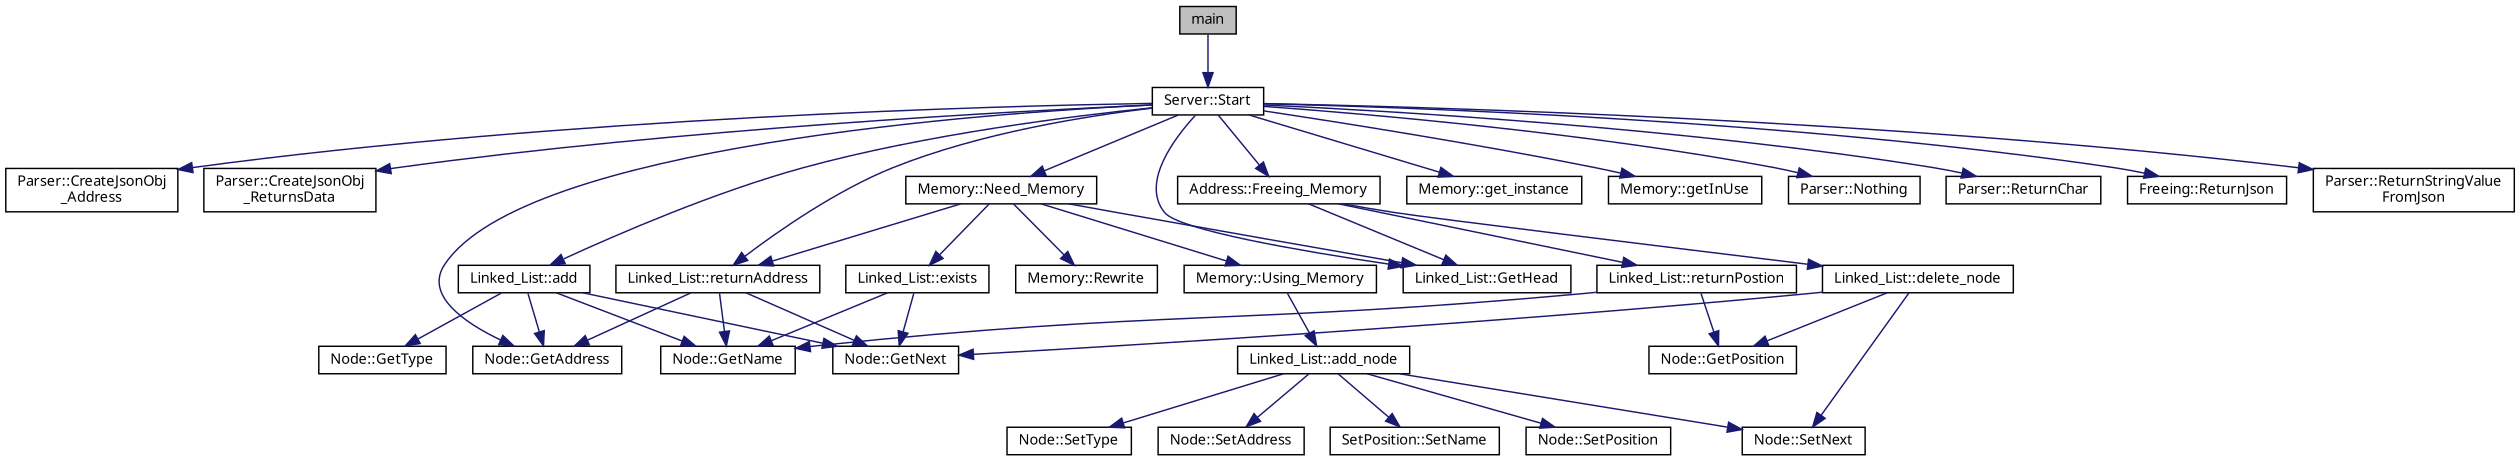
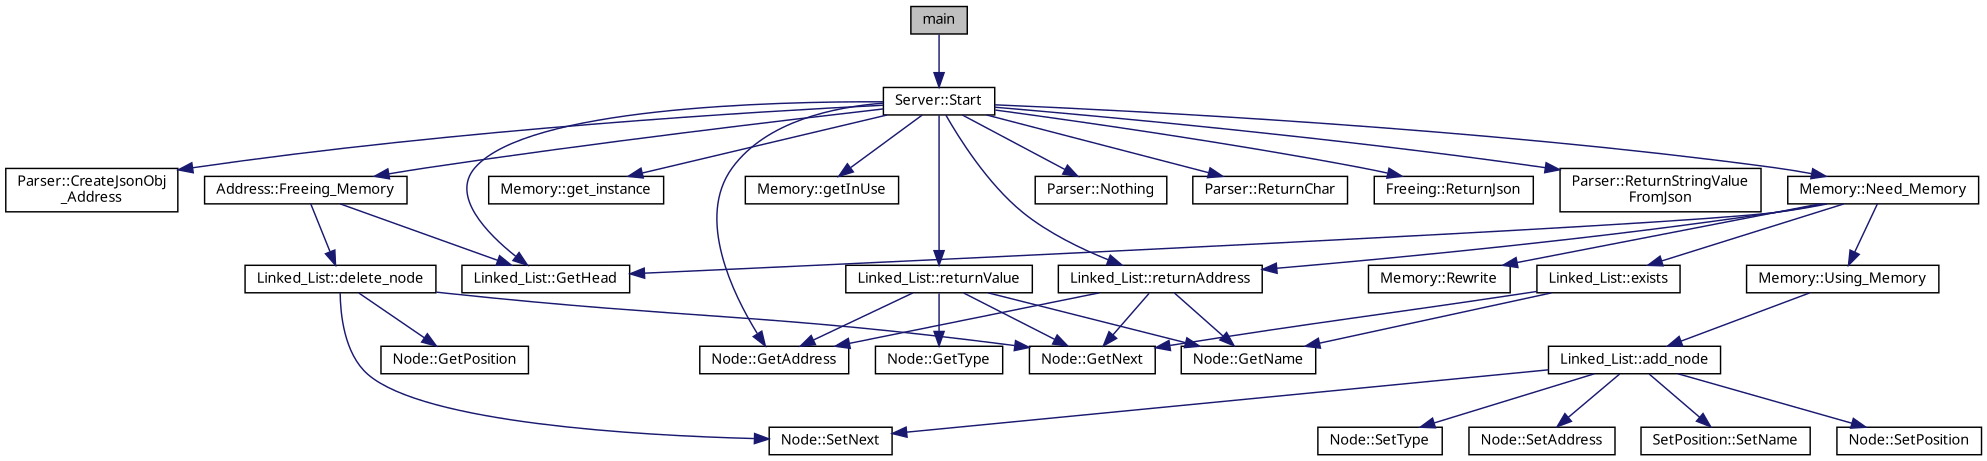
node "Parser::CreateJsonObj _ReturnsData": removed
node "Linked_List::add": label "Linked_List::add" -> "Linked_List::returnValue"
node "Linked_List::returnPostion": removed
